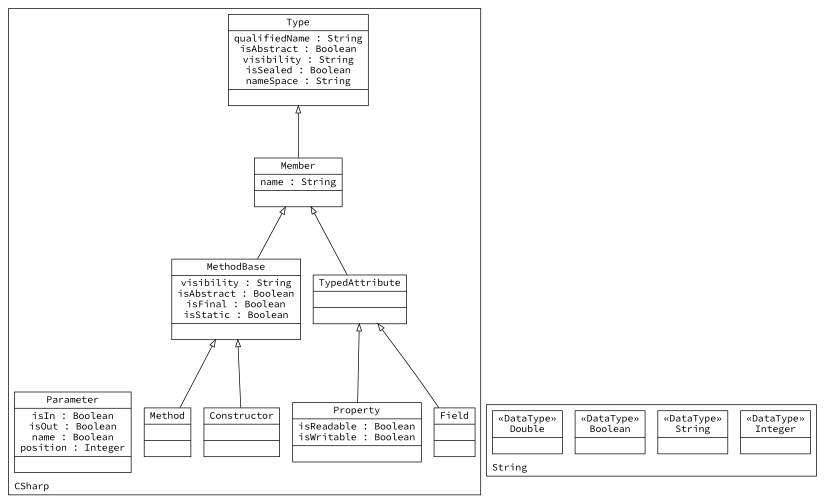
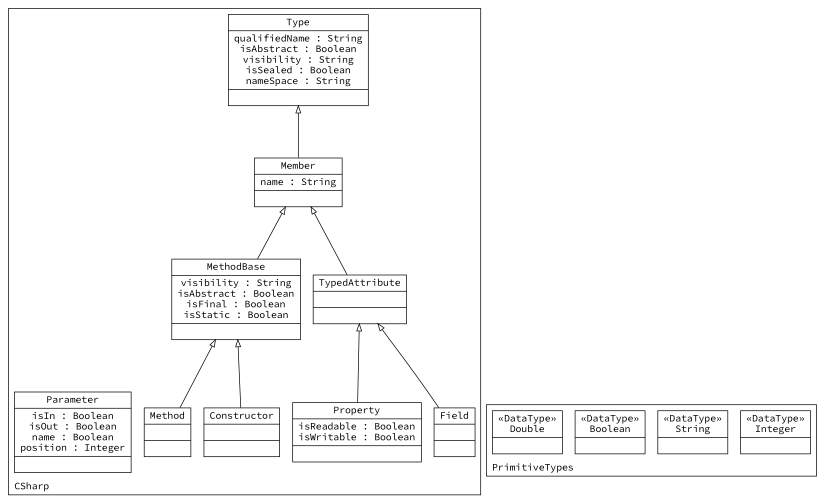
cluster "String": label "String" -> "PrimitiveTypes"
